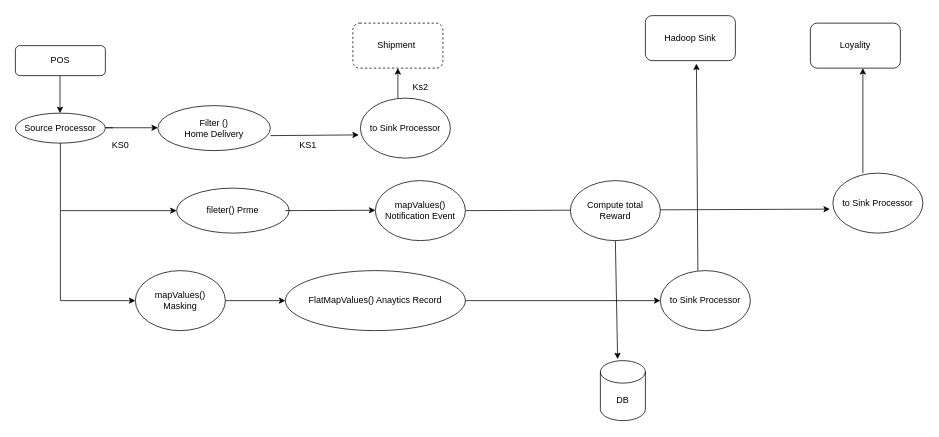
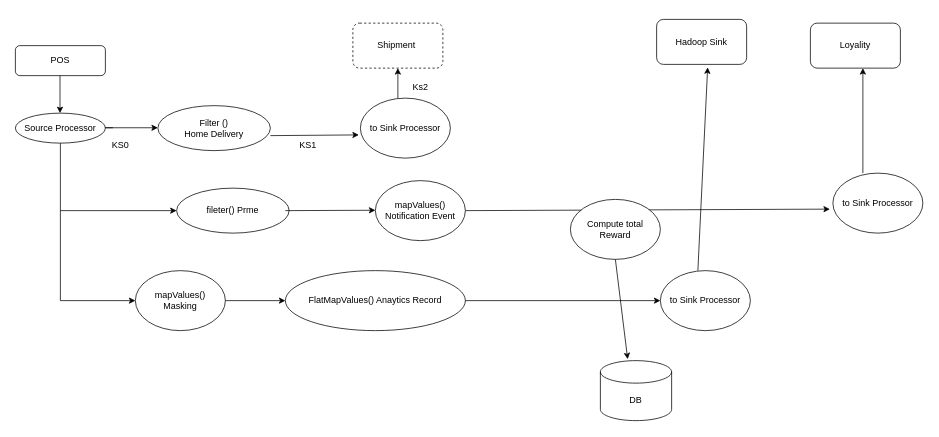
node "Hadoop Sink": moved (690, 38) -> (702, 42)
node "Compute total Reward": moved (615, 210) -> (615, 229)
node "DB": size 45x60 -> 71x60
